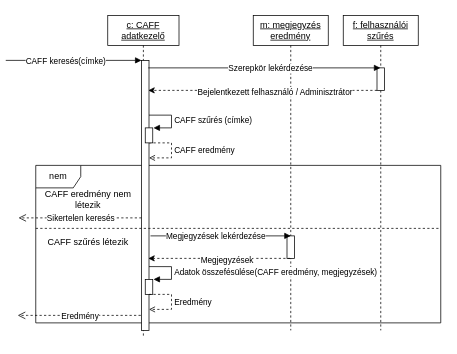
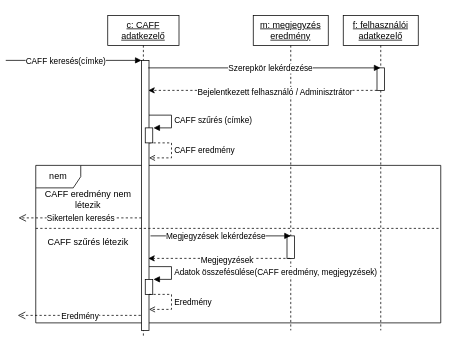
node "f: felhasználói szűrés": label "f: felhasználói szűrés" -> "f: felhasználói adatkezelő"
